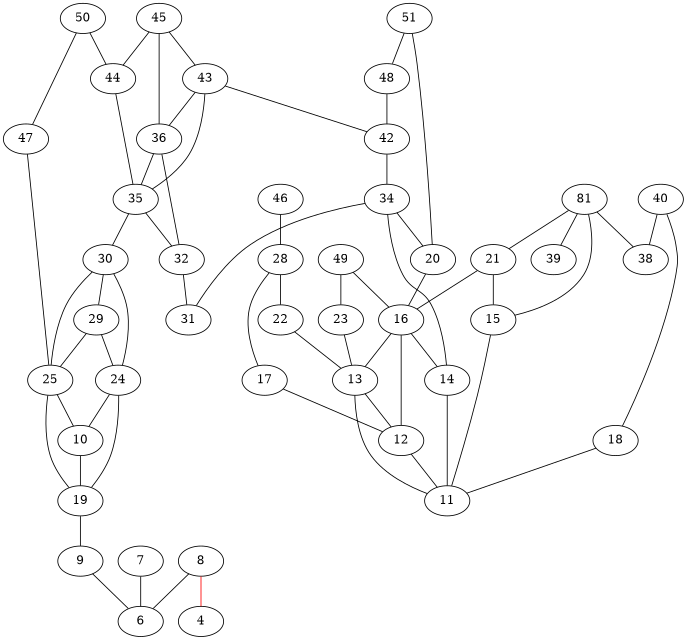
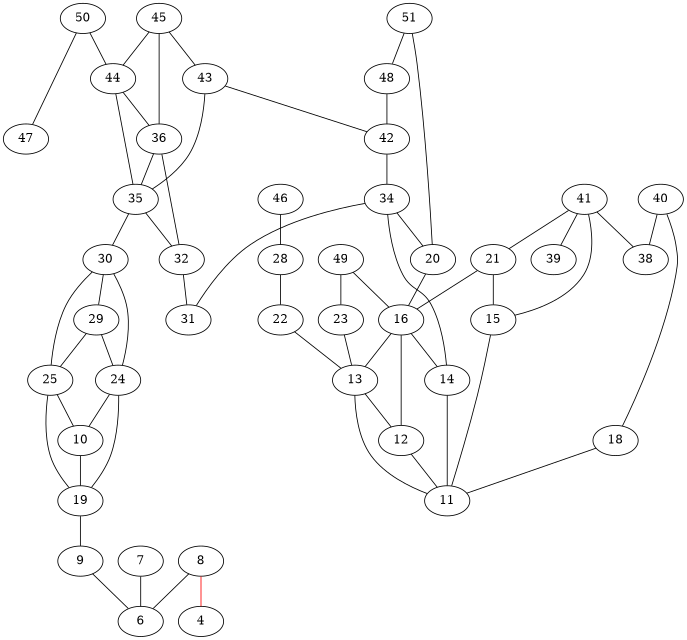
edge "43" -- "36": now "44" -- "36"
node "81": label "81" -> "41"
edge "47" -- "25": removed
node "17": removed
